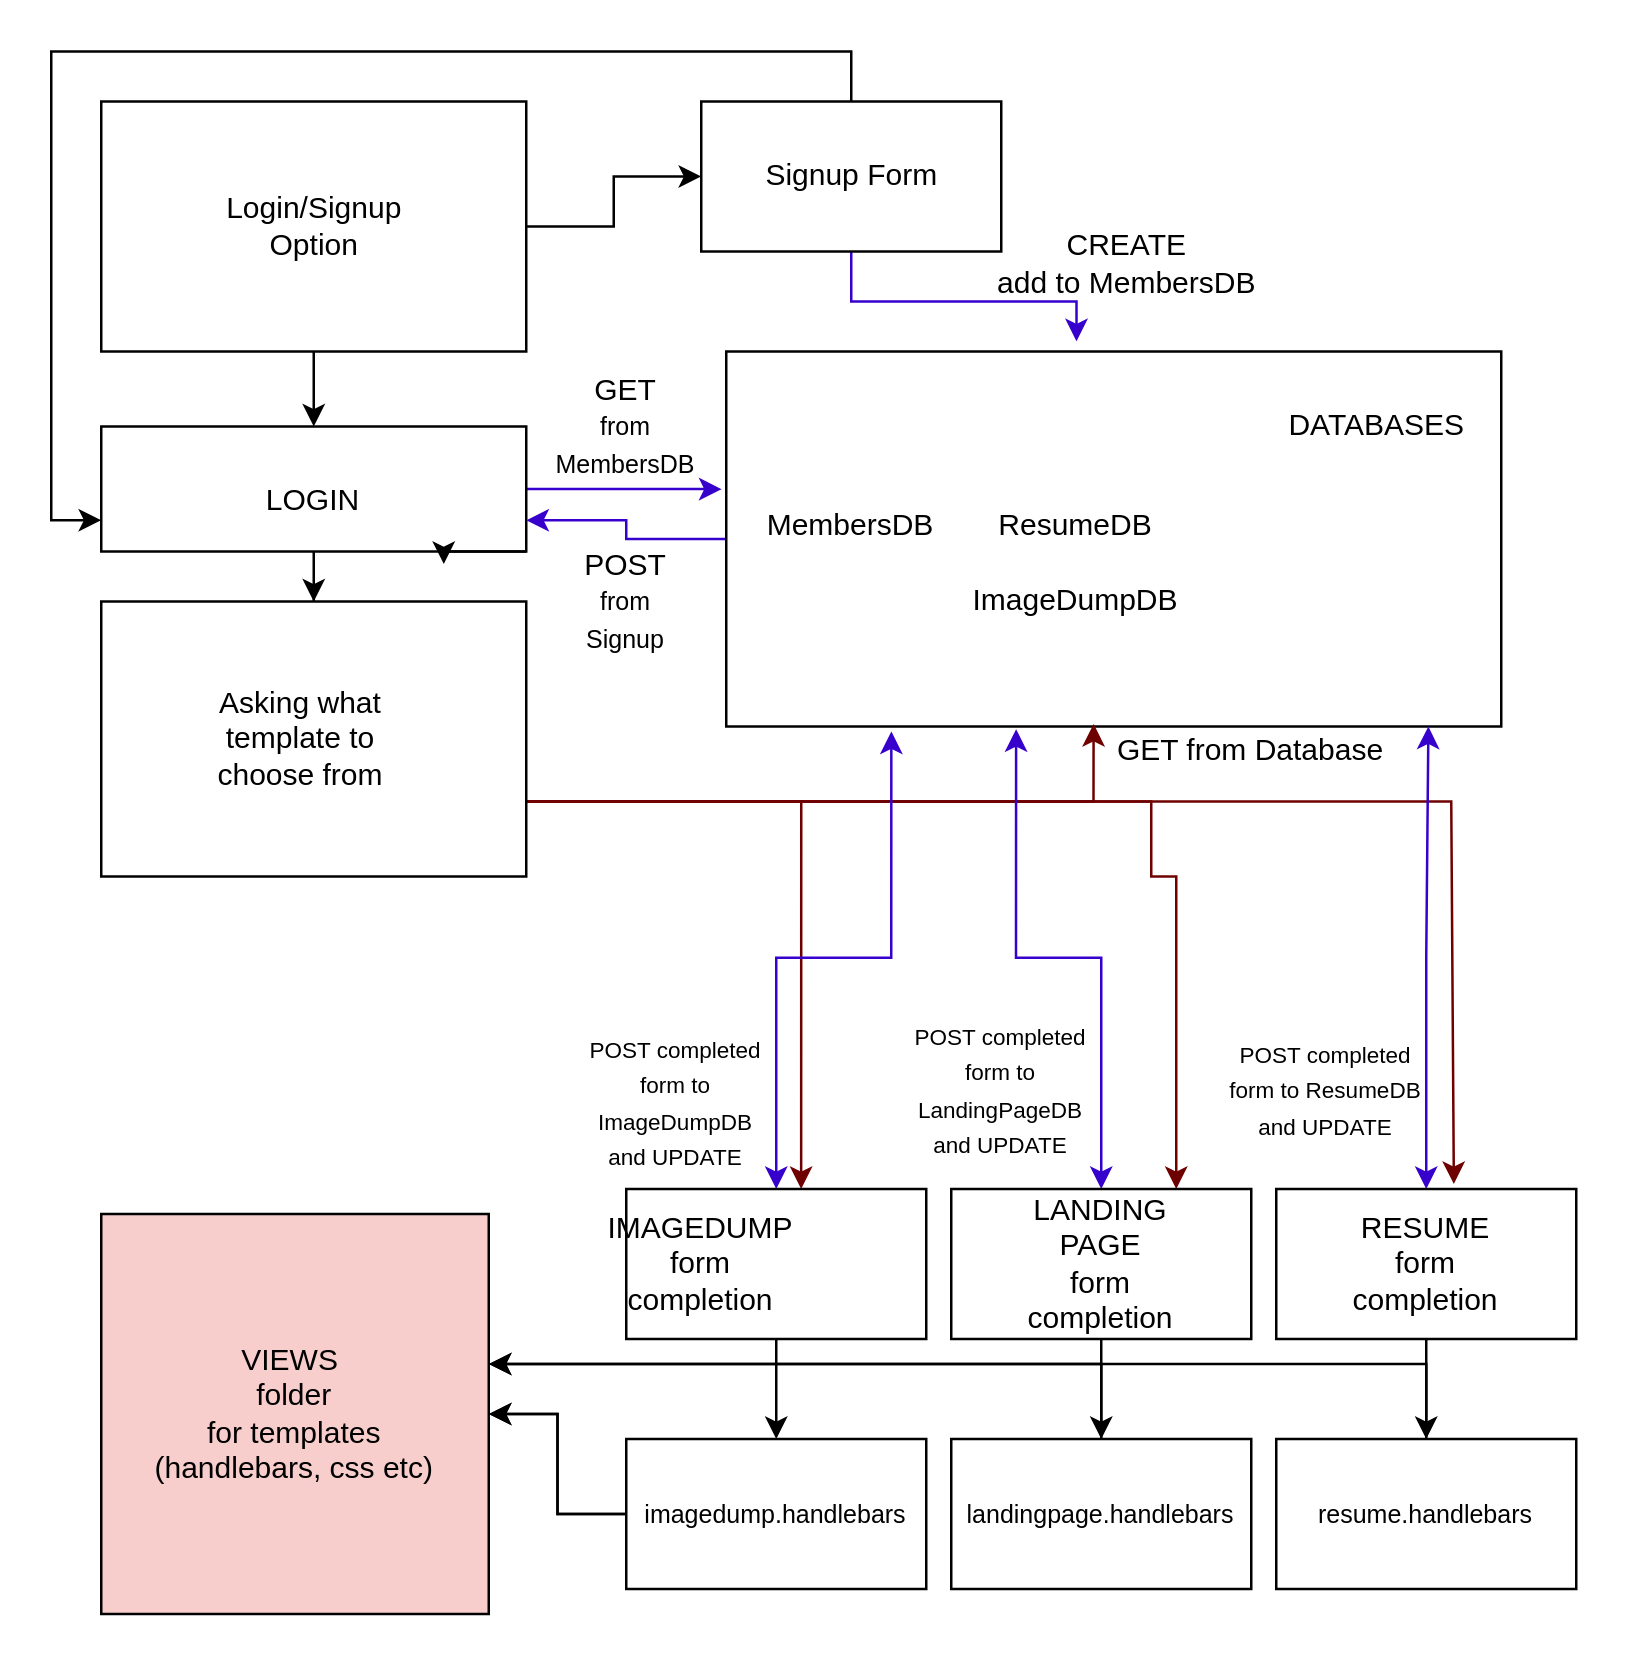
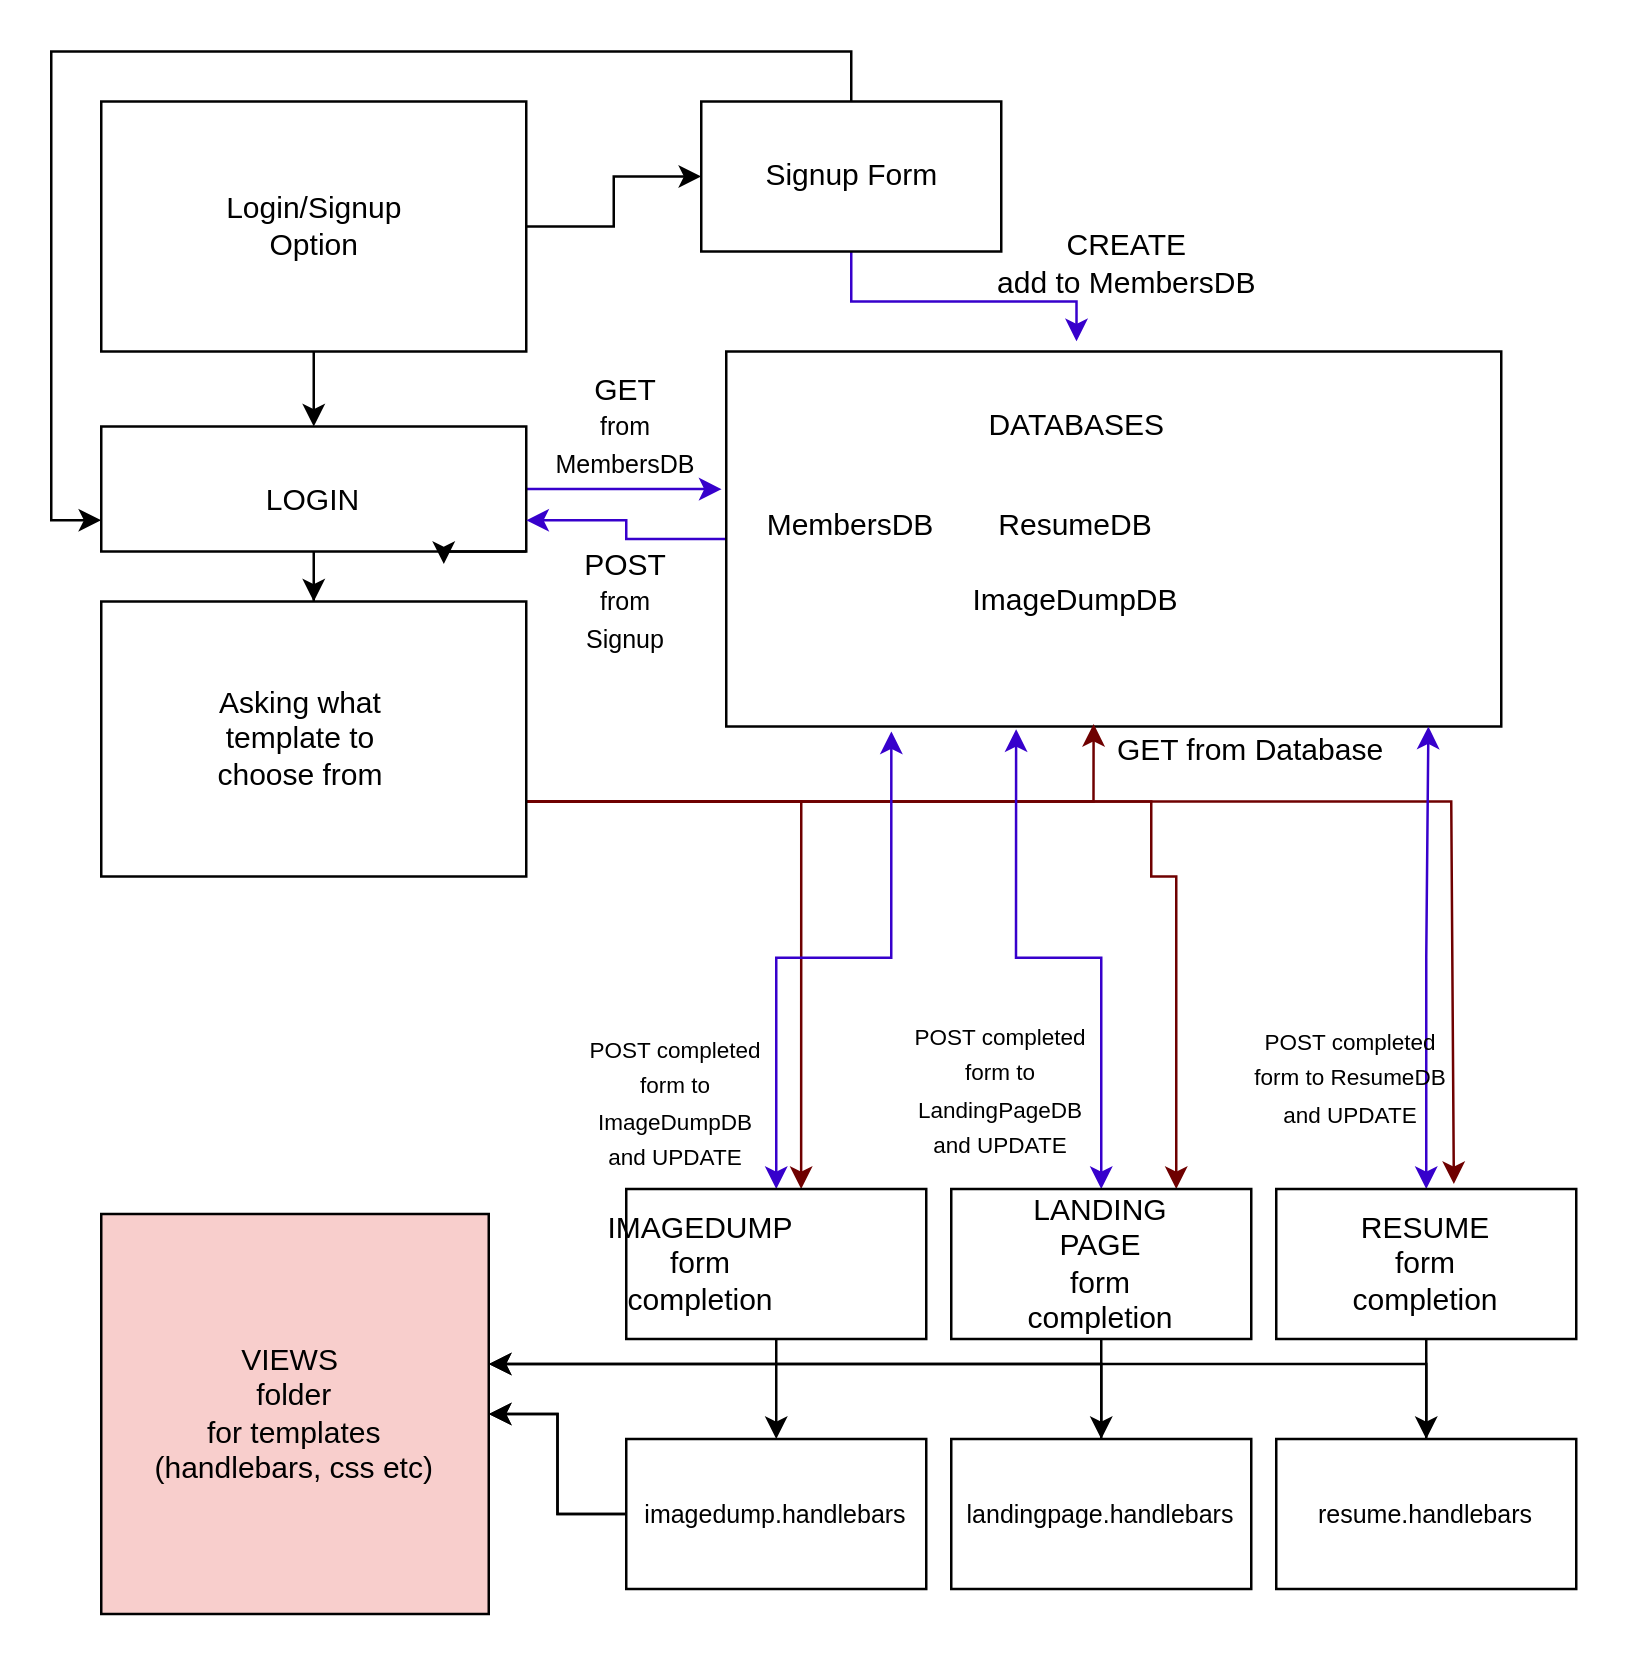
node "DATABASES": moved (1376, 426) -> (1076, 426)
node "POST completed form to ResumeDB and UPDATE": moved (1326, 1089) -> (1351, 1076)
